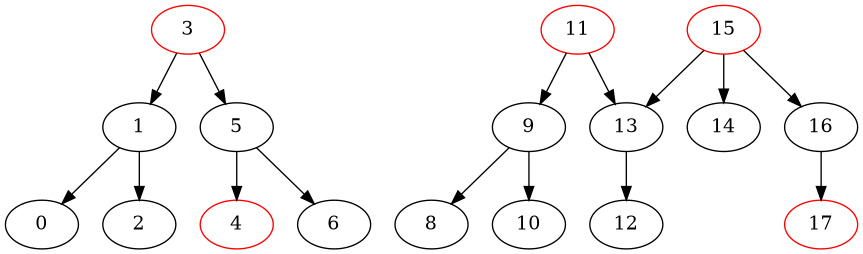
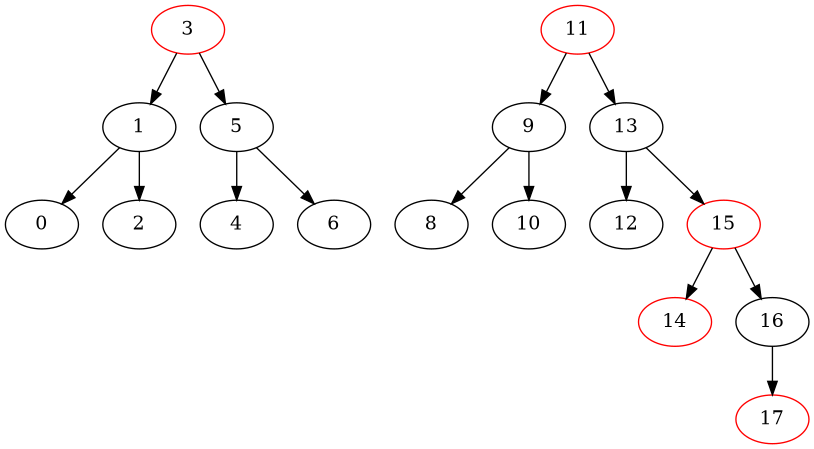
edge "15" -> "13": reversed
node "14": color black -> red
node "4": color red -> black
